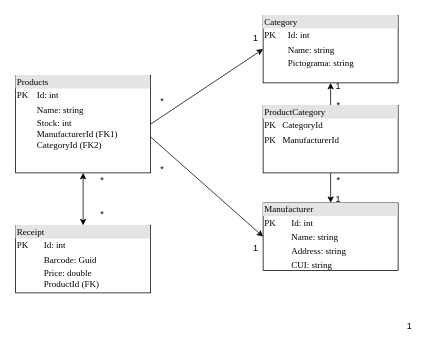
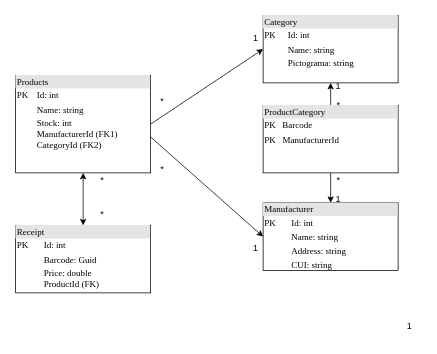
node "ProductCategory PK CategoryId PK ManufacturerId": label "ProductCategory PK CategoryId PK ManufacturerId" -> "ProductCategory PK Barcode PK ManufacturerId"
